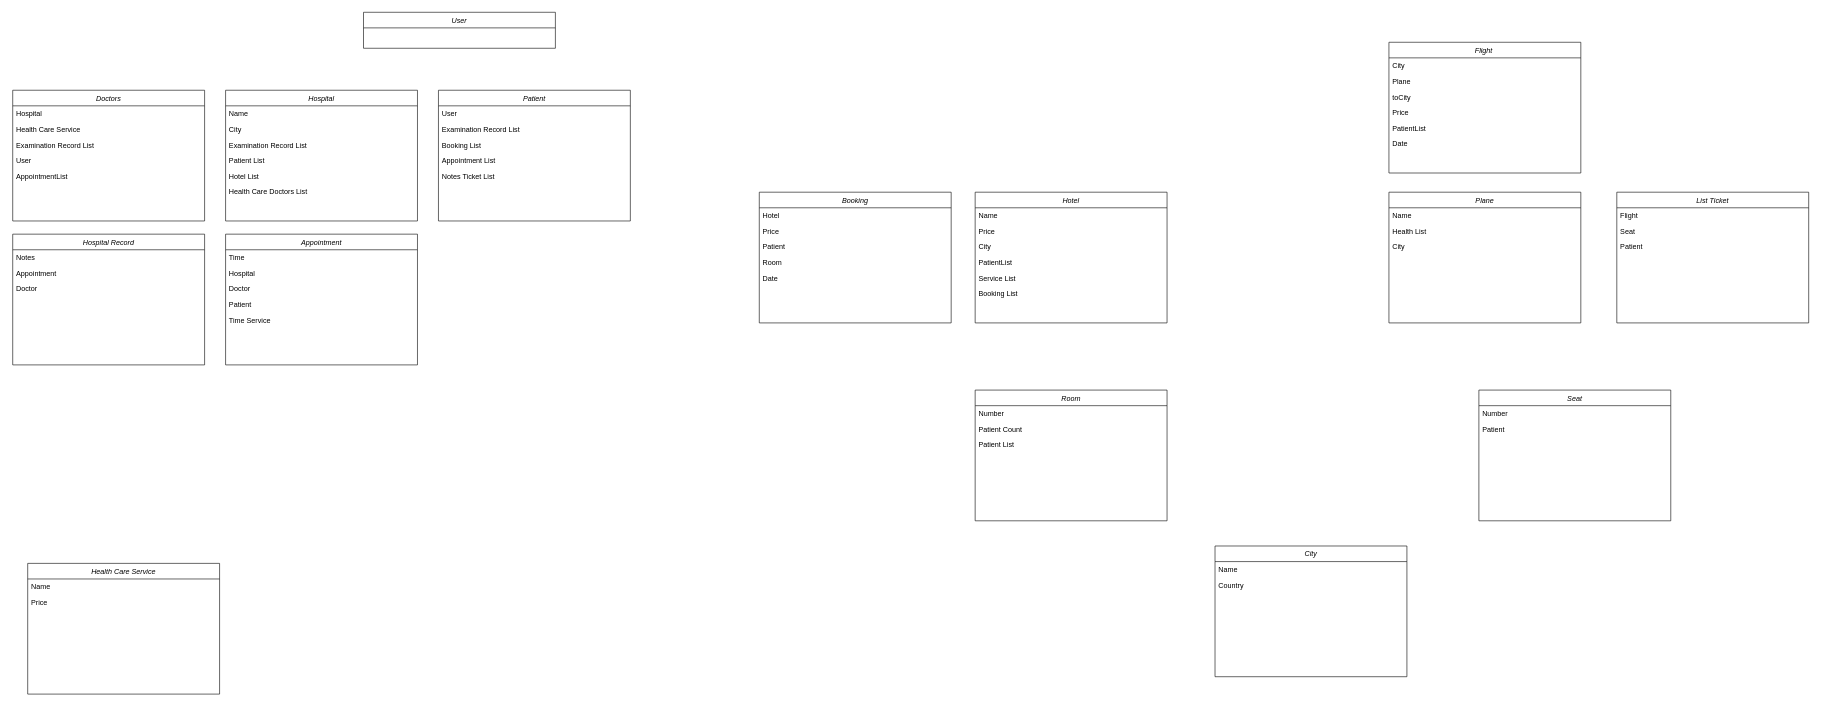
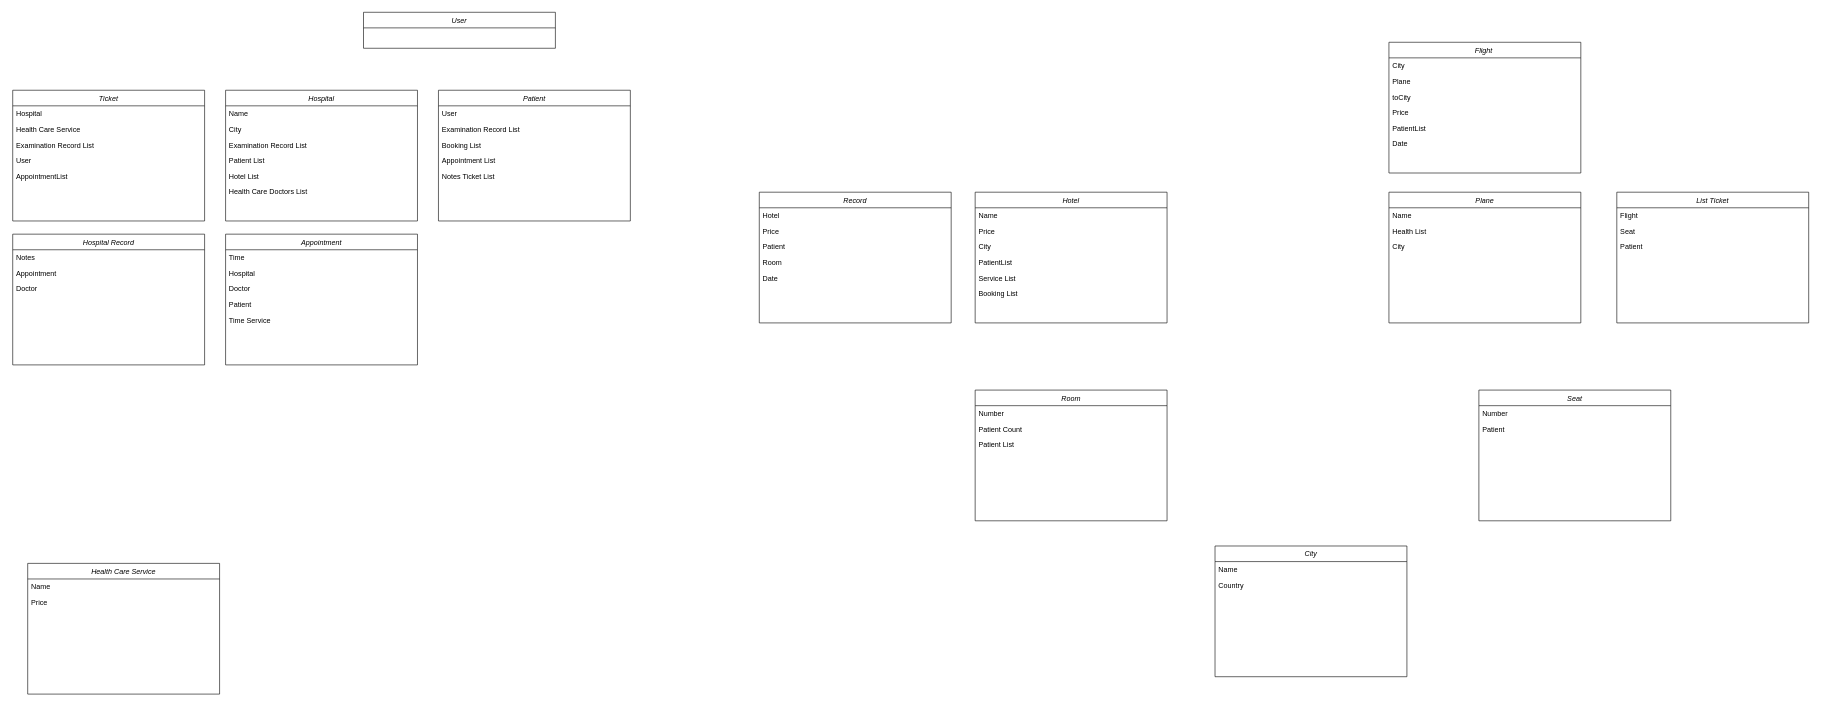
node "Doctors": label "Doctors" -> "Ticket"
node "Booking": label "Booking" -> "Record"
